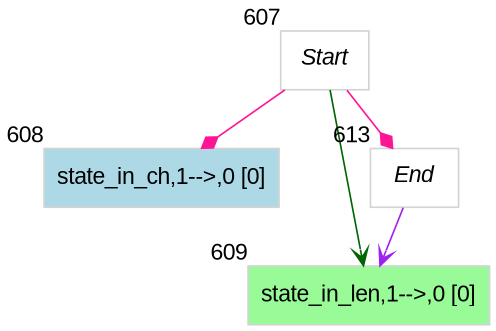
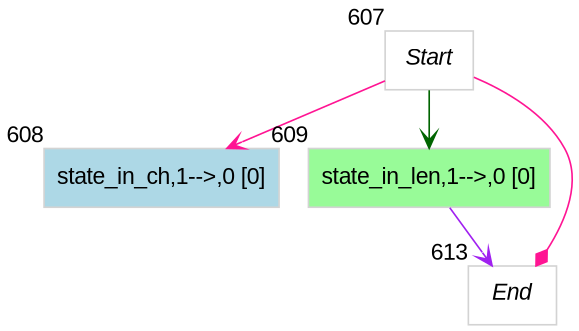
edge "Start" -> "state_in_ch,1-->,0 [0] 608": arrowhead diamond -> vee
edge "End" -> "state_in_len,1-->,0 [0] 609": reversed
